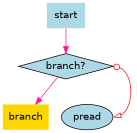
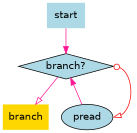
edge "branch?" -> "branch": arrowhead normal -> empty
edge "pread" -> "branch?": added
